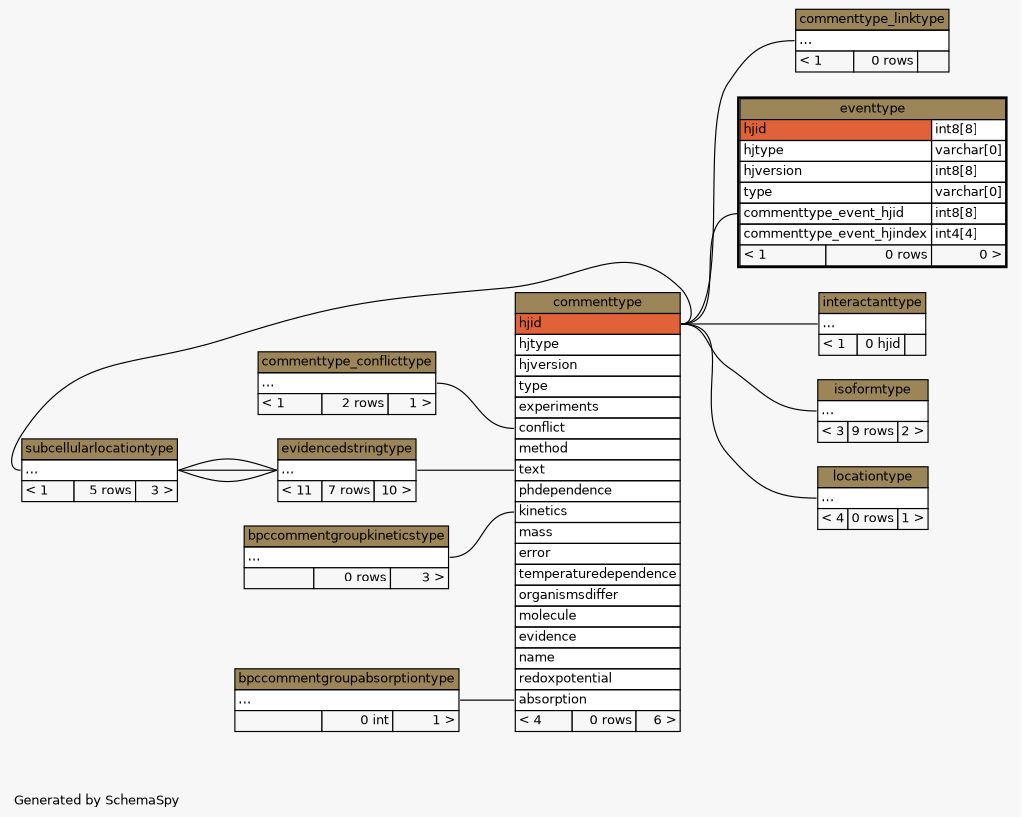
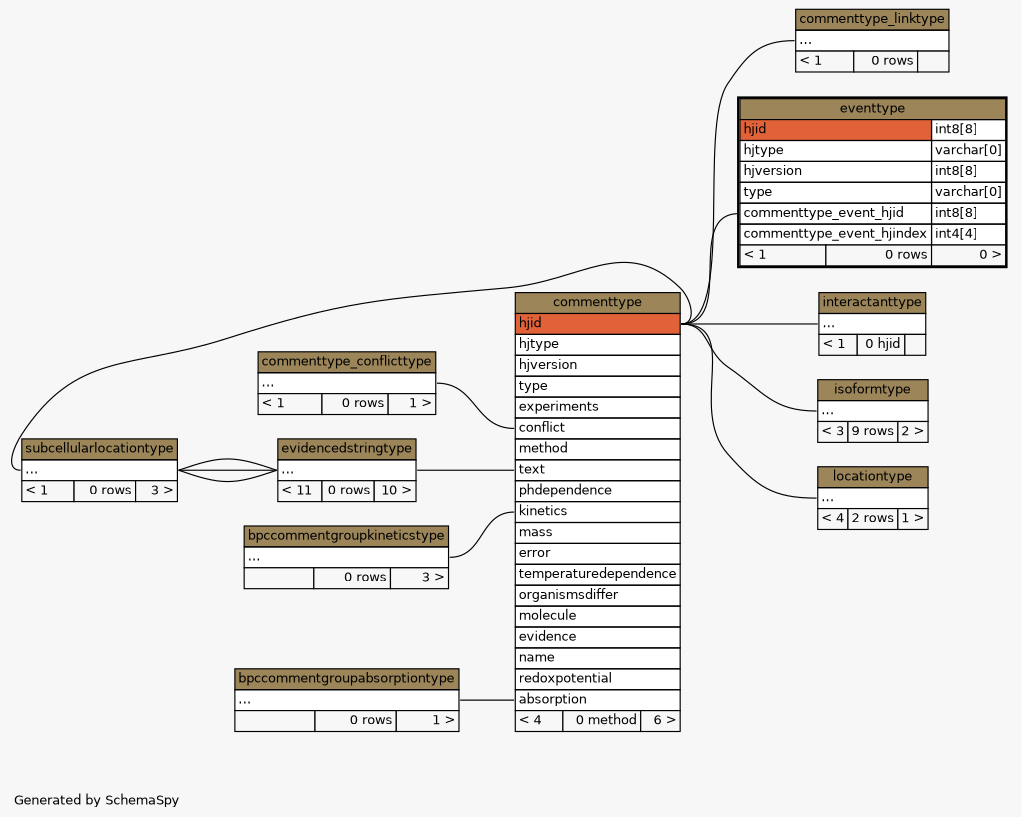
node "commenttype_conflicttype": text "2 rows" -> "0 rows"
node "subcellularlocationtype": text "5 rows" -> "0 rows"
node "evidencedstringtype": text "7 rows" -> "0 rows"
node "locationtype": text "0 rows" -> "2 rows"
node "bpccommentgroupabsorptiontype": text "0 int" -> "0 rows"
node "commenttype": text "0 rows" -> "0 method"
